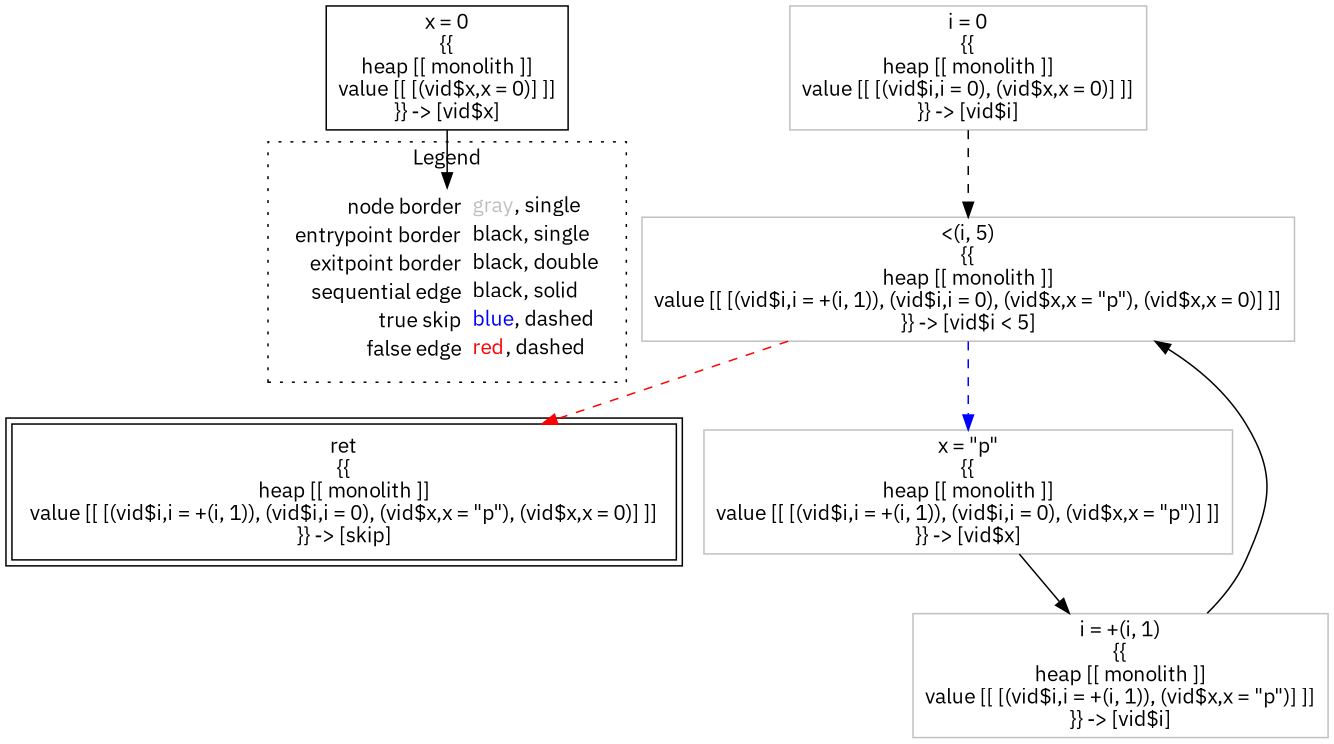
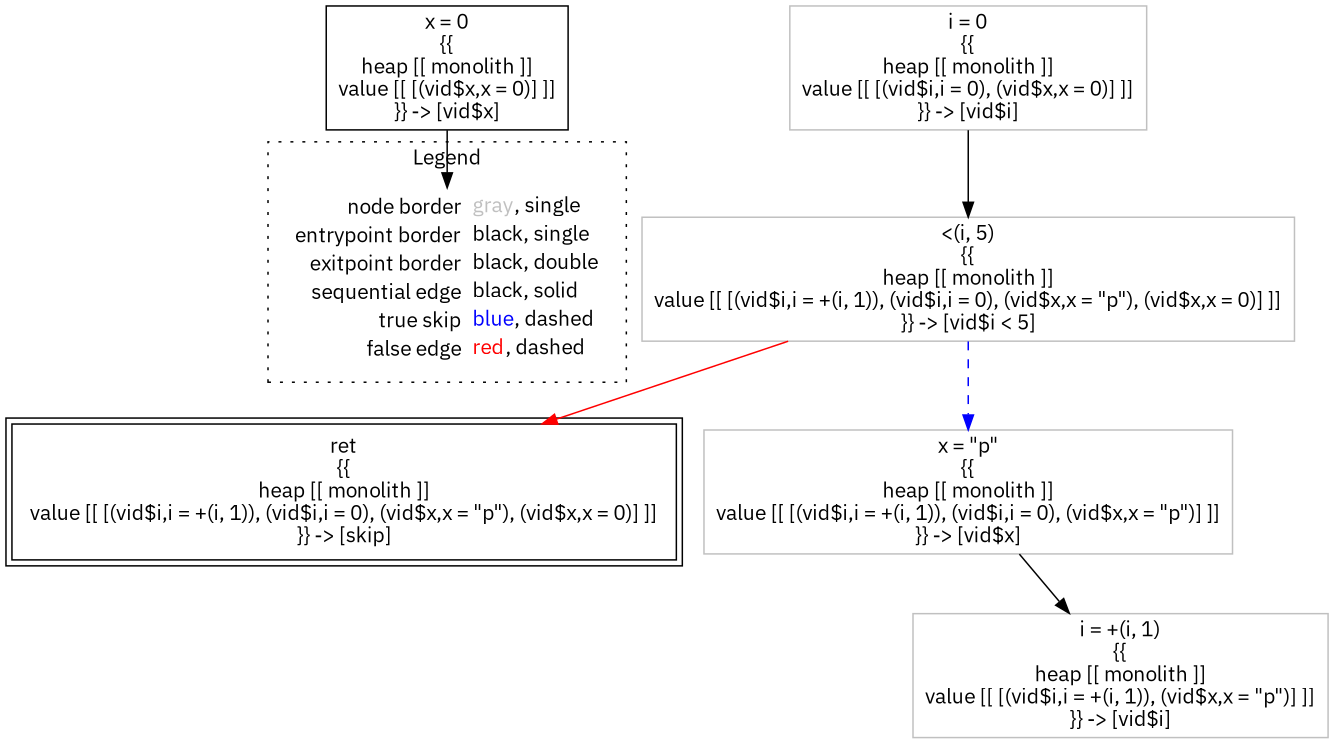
edge "i = 0" -> "<(i, 5)": style dashed -> solid
edge "<(i, 5)" -> "ret": style dashed -> solid
edge "i = +(i, 1)" -> "<(i, 5)": removed
